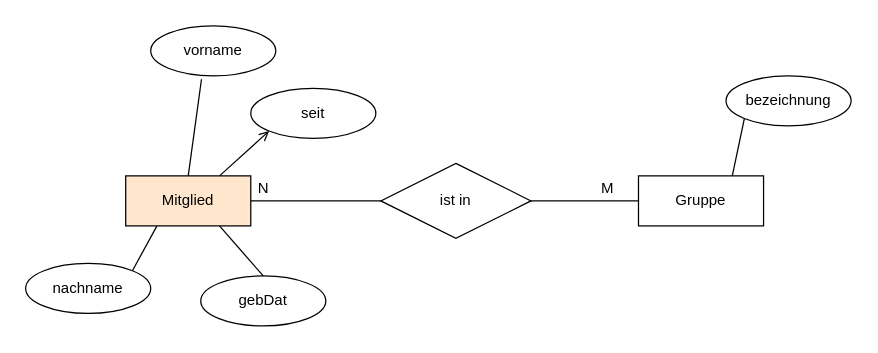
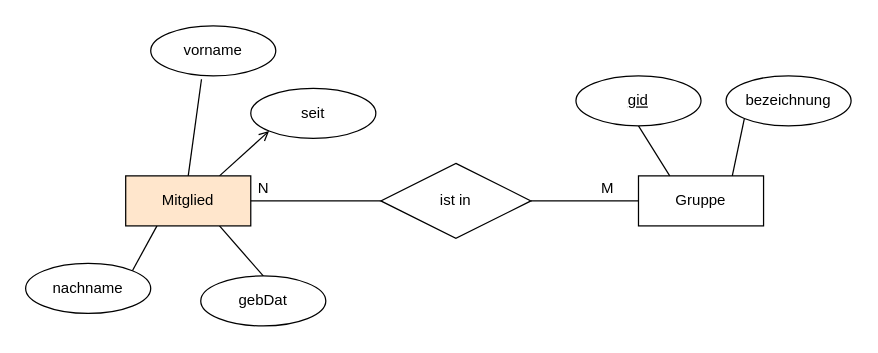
node "gid": added
edge "gid" -- "Gruppe": added
